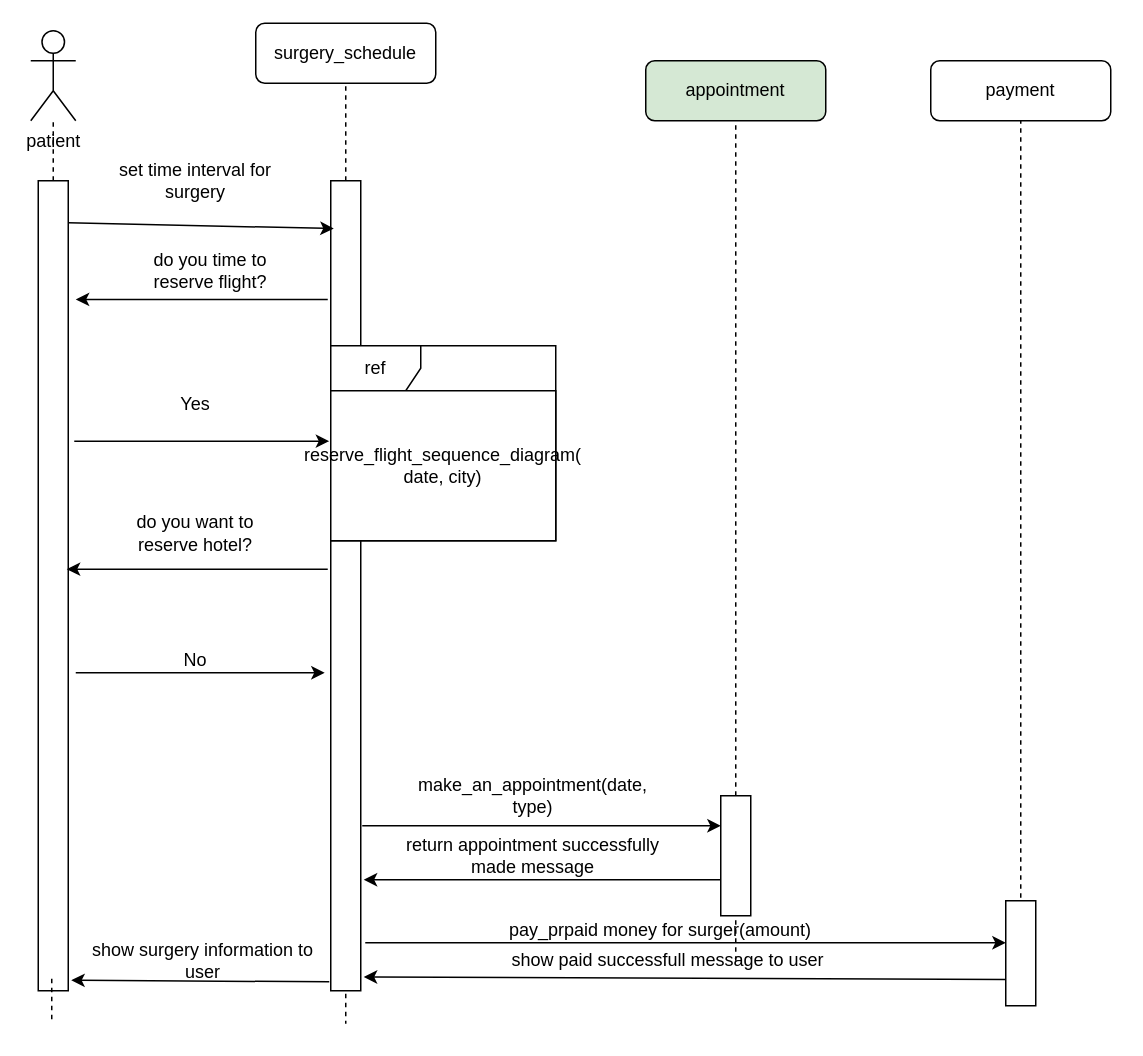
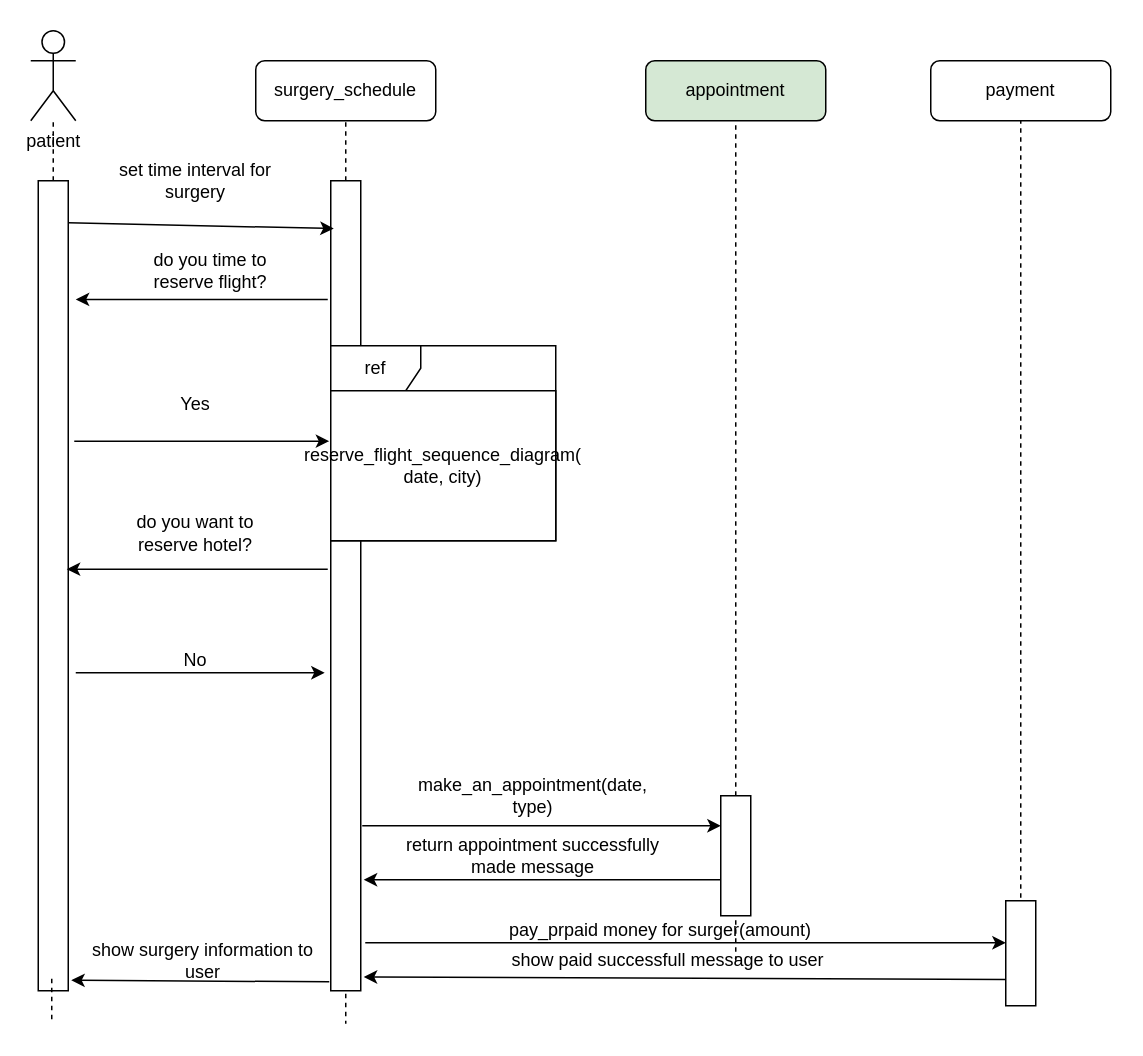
node "surgery_schedule": moved (346, 53) -> (346, 91)
